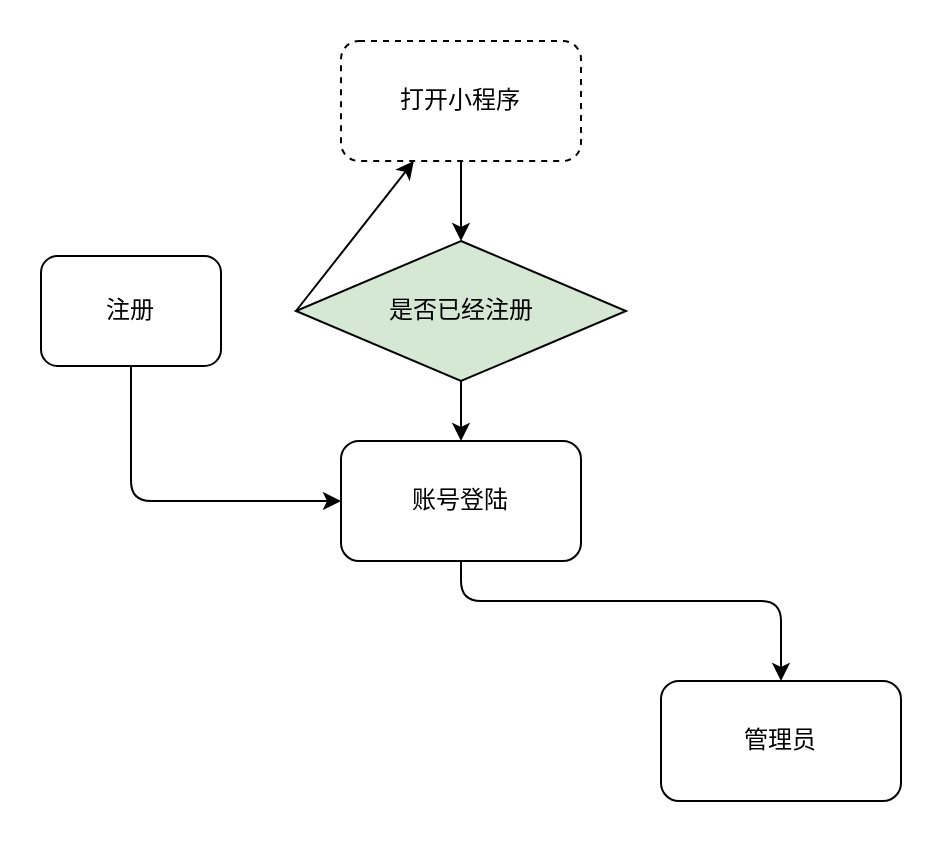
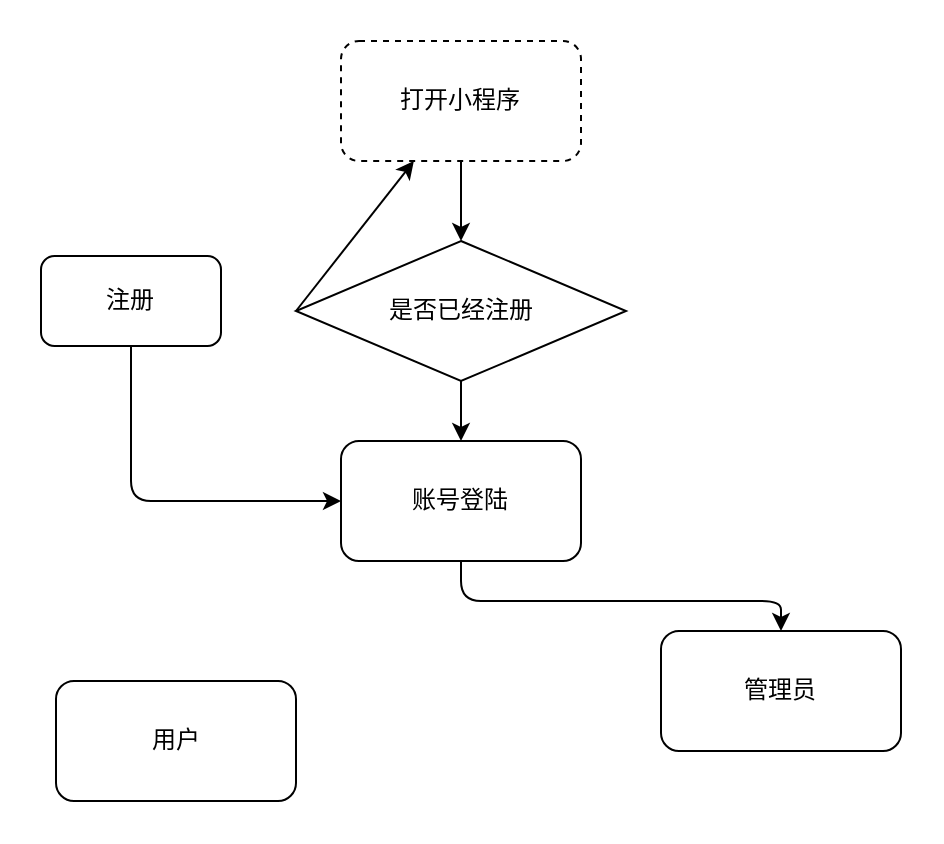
node "注册": size 180x110 -> 180x90
node "是否已经注册": fillcolor #d5e8d4 -> #ffffff
node "用户": added
node "管理员": moved (781, 741) -> (781, 691)
